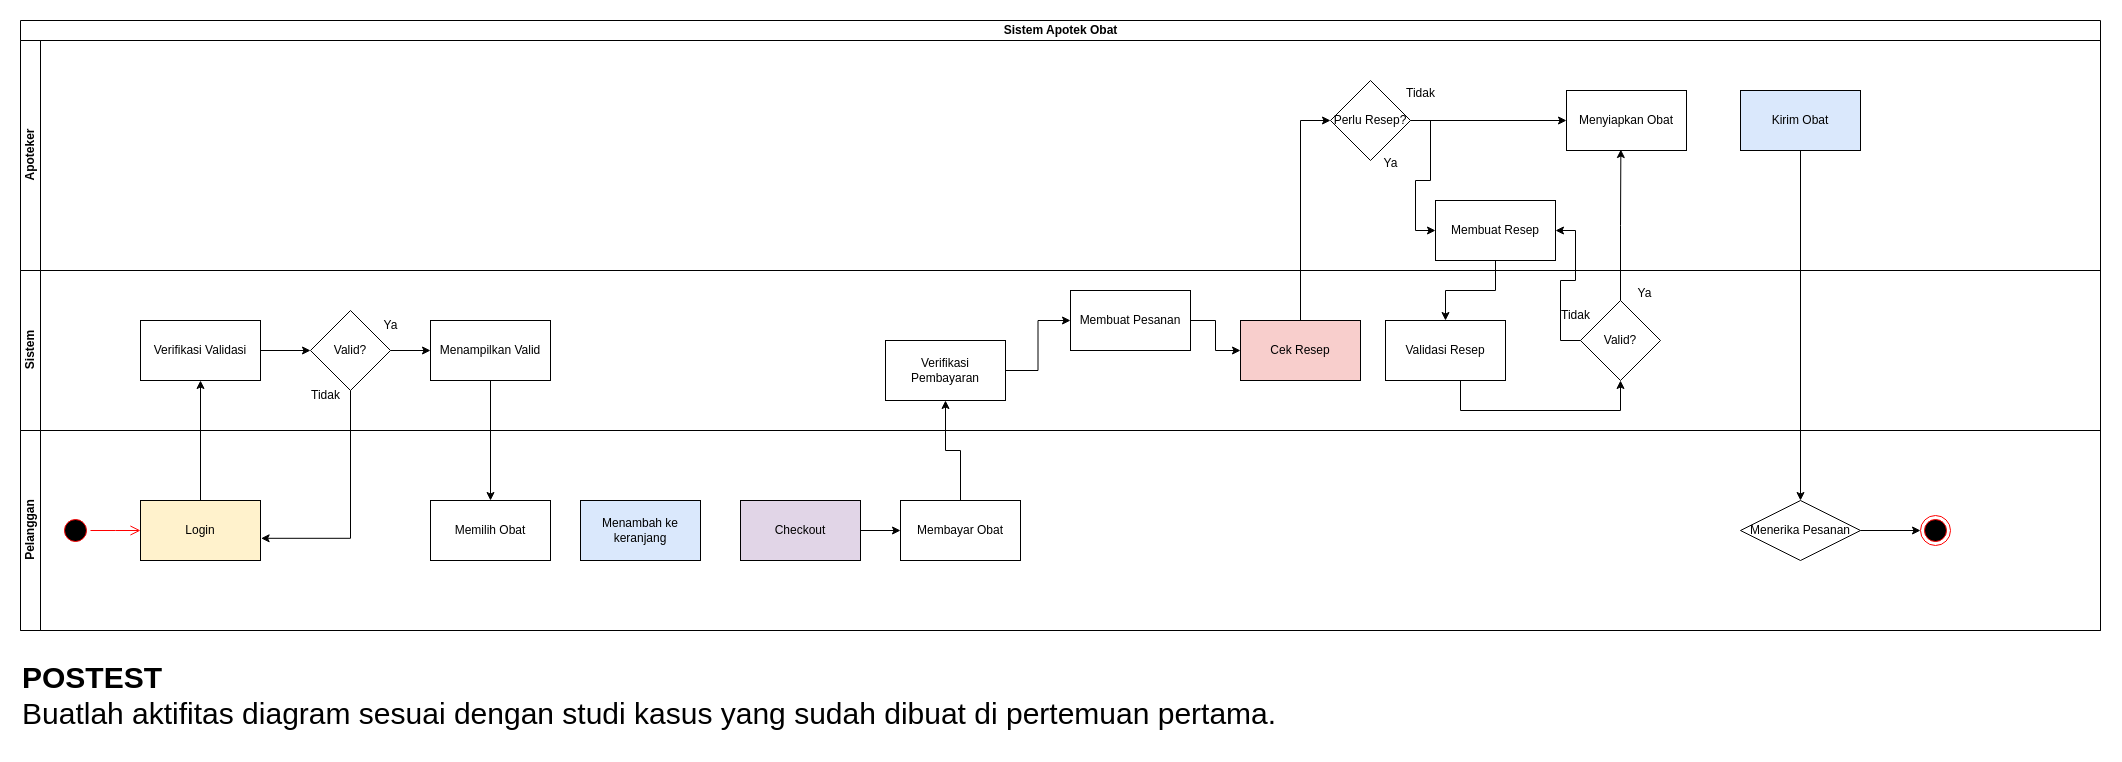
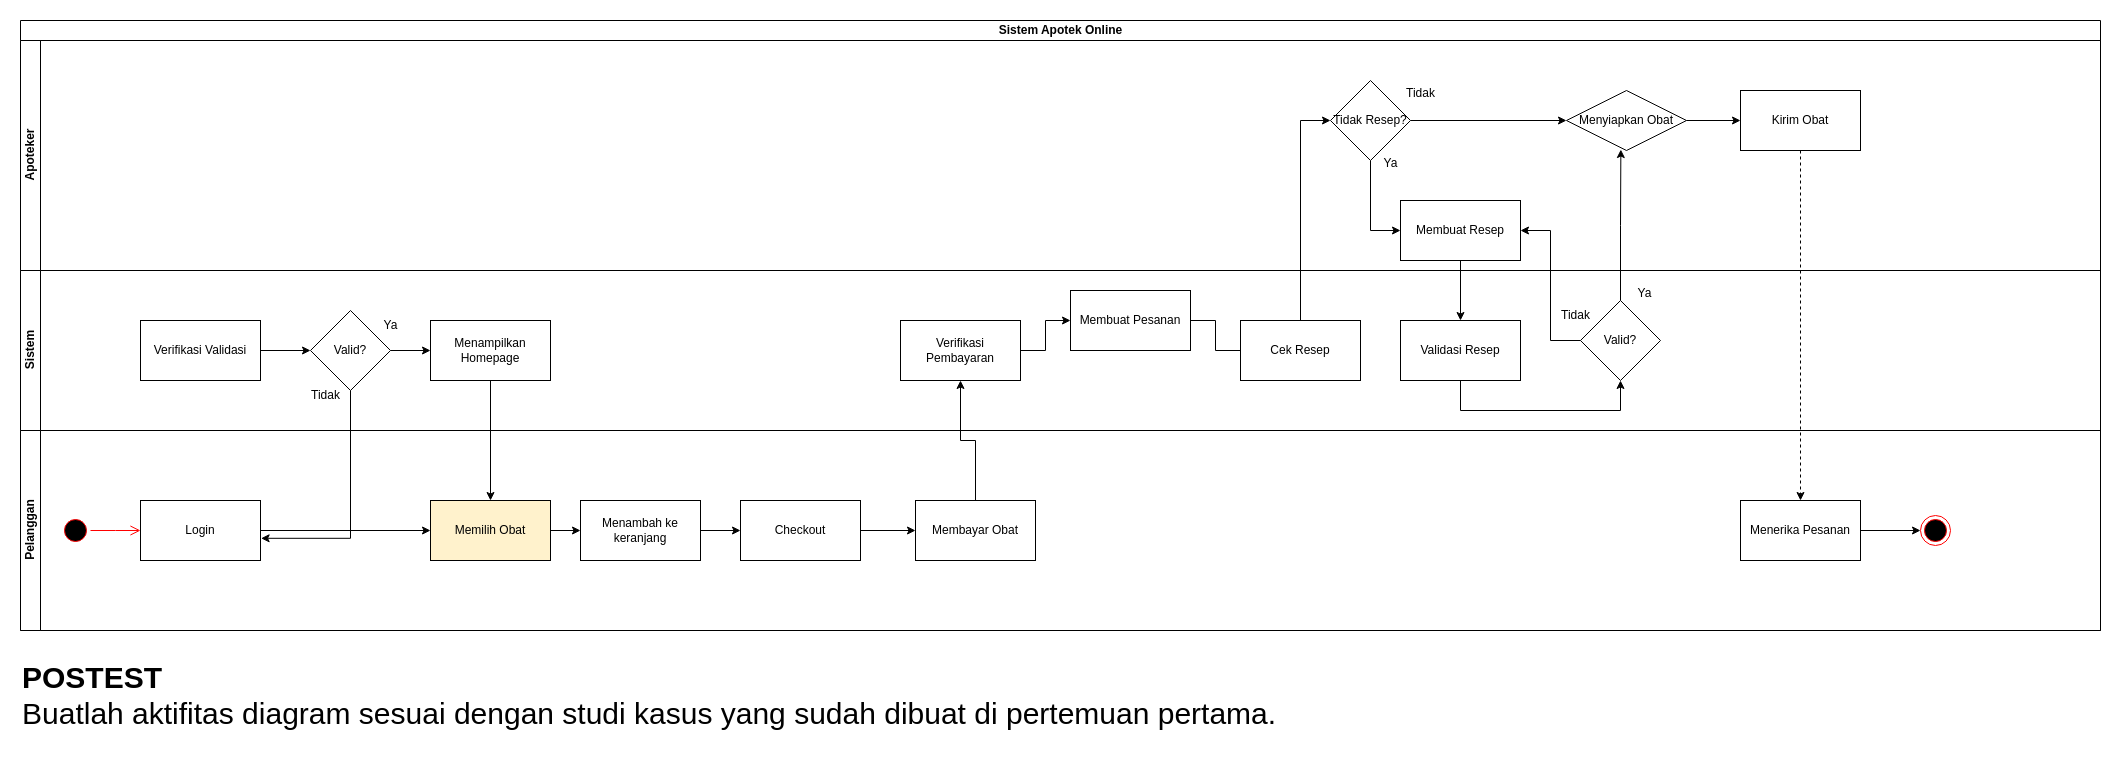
node "Sistem Apotek Obat": label "Sistem Apotek Obat" -> "Sistem Apotek Online"
node "Perlu Resep?": label "Perlu Resep?" -> "Tidak Resep?"
node "Menyiapkan Obat": shape rectangle -> diamond
edge "Menyiapkan Obat" -> "Kirim Obat": added
node "Kirim Obat": fillcolor #dae8fc -> #ffffff
node "Membuat Resep": moved (1496, 231) -> (1461, 231)
edge "Kirim Obat" -> "Menerika Pesanan": style solid -> dashed
node "Menampilkan Valid": label "Menampilkan Valid" -> "Menampilkan Homepage"
edge "Membuat Pesanan" -> "Cek Resep": arrowhead classic -> none
node "Cek Resep": fillcolor #f8cecc -> #ffffff
node "Validasi Resep": moved (1446, 351) -> (1461, 351)
node "Verifikasi Pembayaran": moved (946, 371) -> (961, 351)
edge "Login" -> "Verifikasi Validasi": now "Login" -> "Memilih Obat"
node "Login": fillcolor #fff2cc -> #ffffff
node "Memilih Obat": fillcolor #ffffff -> #fff2cc
edge "Memilih Obat" -> "Menambah ke keranjang": added
node "Menambah ke keranjang": fillcolor #dae8fc -> #ffffff
edge "Menambah ke keranjang" -> "Checkout": added
node "Checkout": fillcolor #e1d5e7 -> #ffffff
node "Membayar Obat": moved (961, 531) -> (976, 531)
node "Menerika Pesanan": shape diamond -> rectangle
